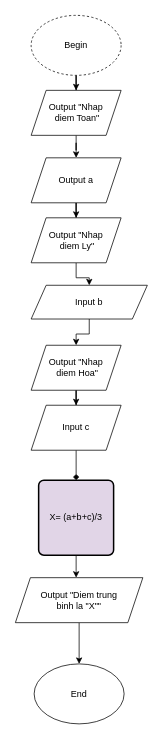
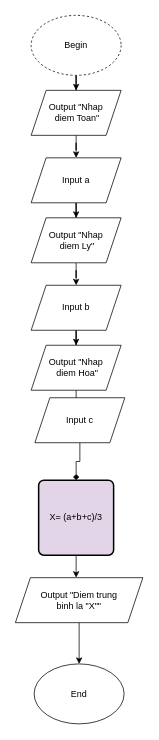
node "Output a": label "Output a" -> "Input a"
node "Input b": size 116x34 -> 90x45
node "Input c": moved (76, 428) -> (80, 420)
